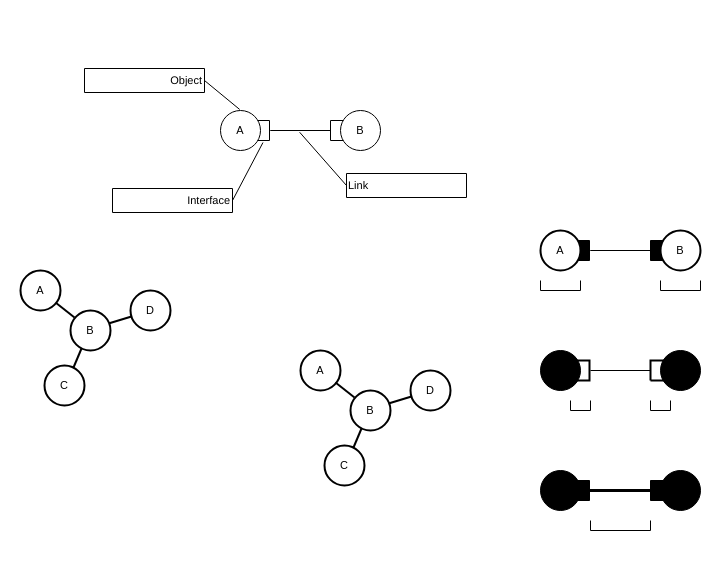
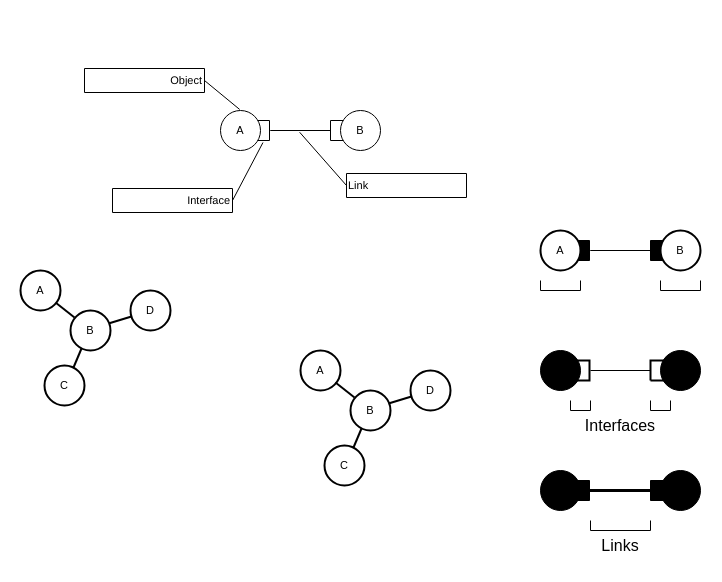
node "Interfaces": added
node "Links": added
